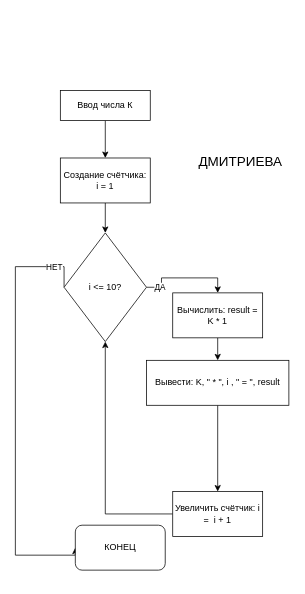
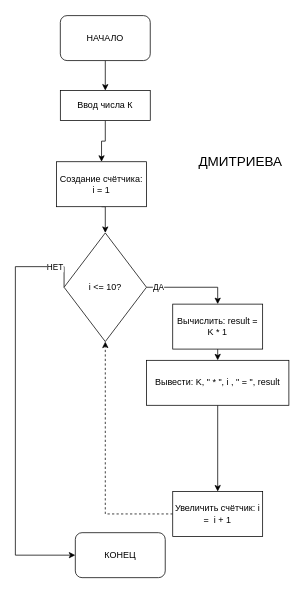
node "НАЧАЛО": added
edge "НАЧАЛО" -> "Ввод числа К": added
node "Создание счётчика: i = 1": moved (105, 180) -> (102, 184)
node "Вычислить: result = K * 1": moved (218, 315) -> (218, 327)
edge "Увеличить счётчик: i = i + 1" -> "i <= 10?": style solid -> dashed
node "КОНЕЦ": moved (120, 548) -> (120, 555)
